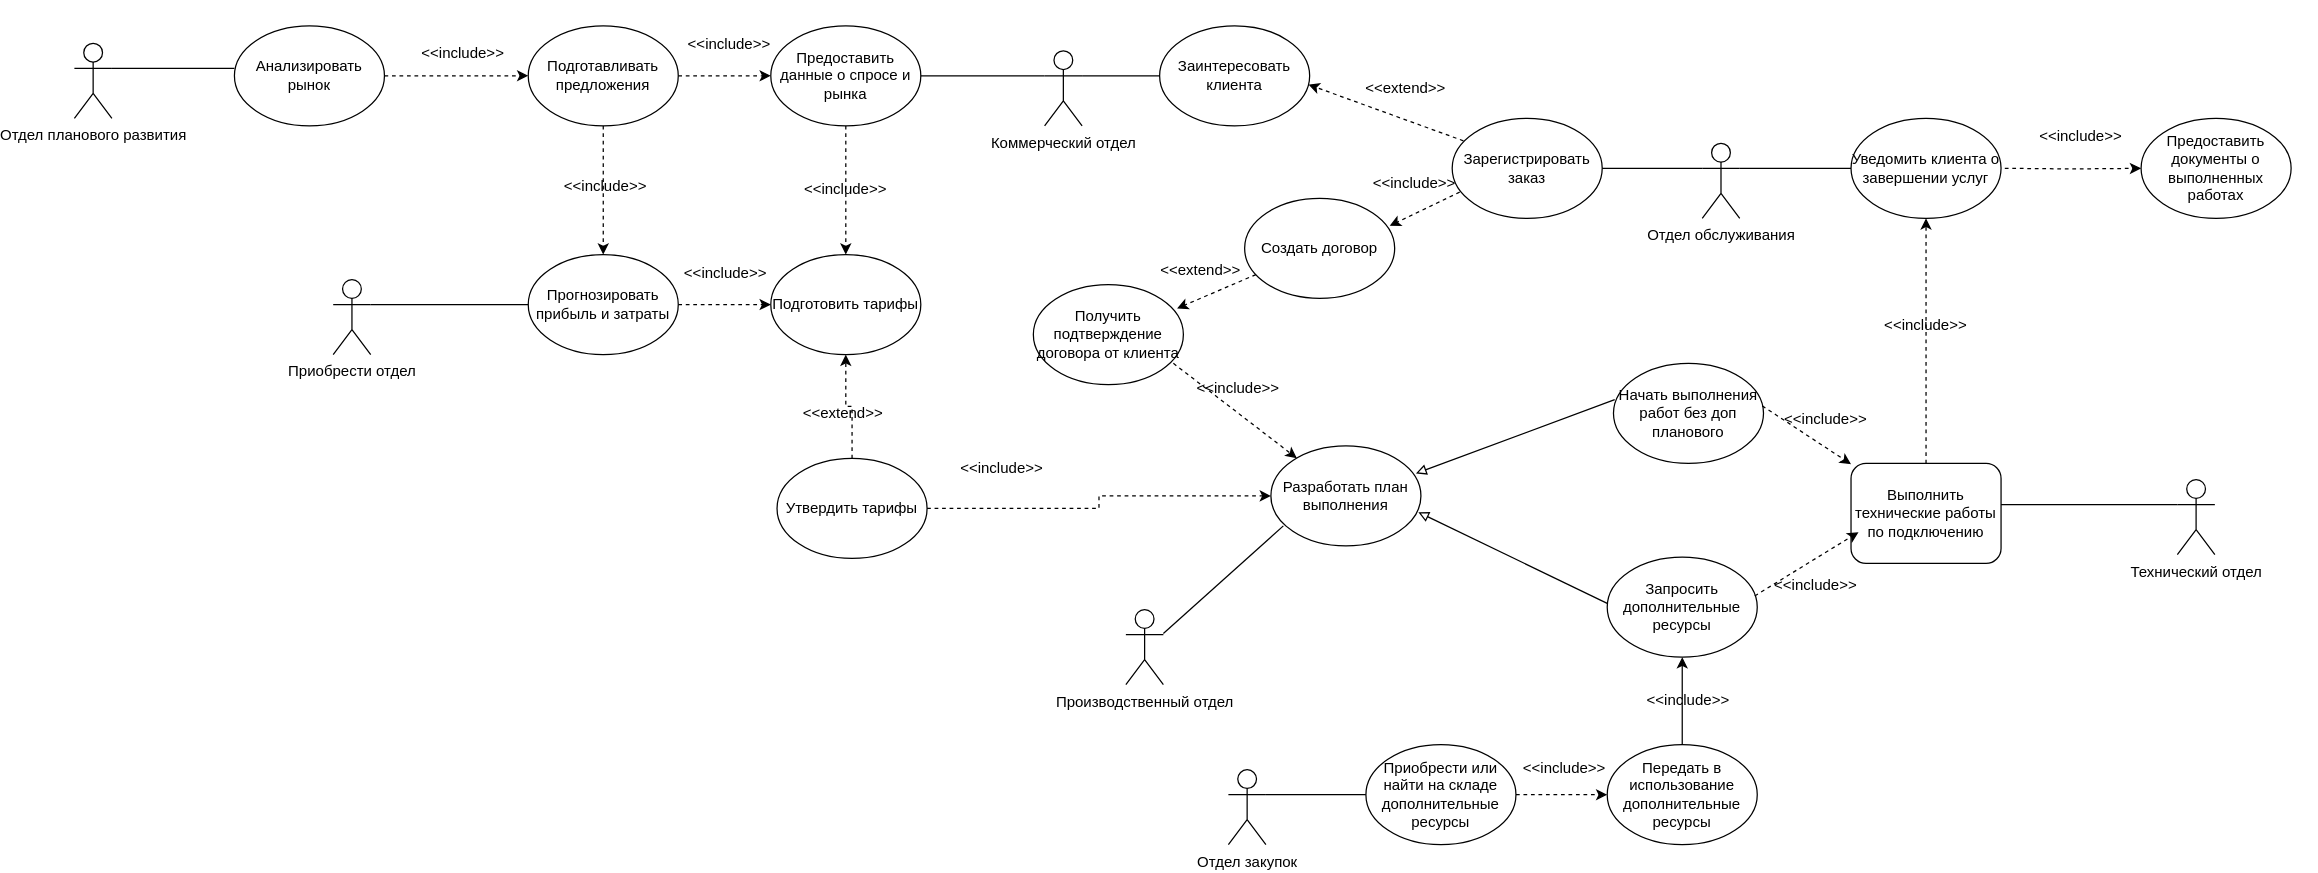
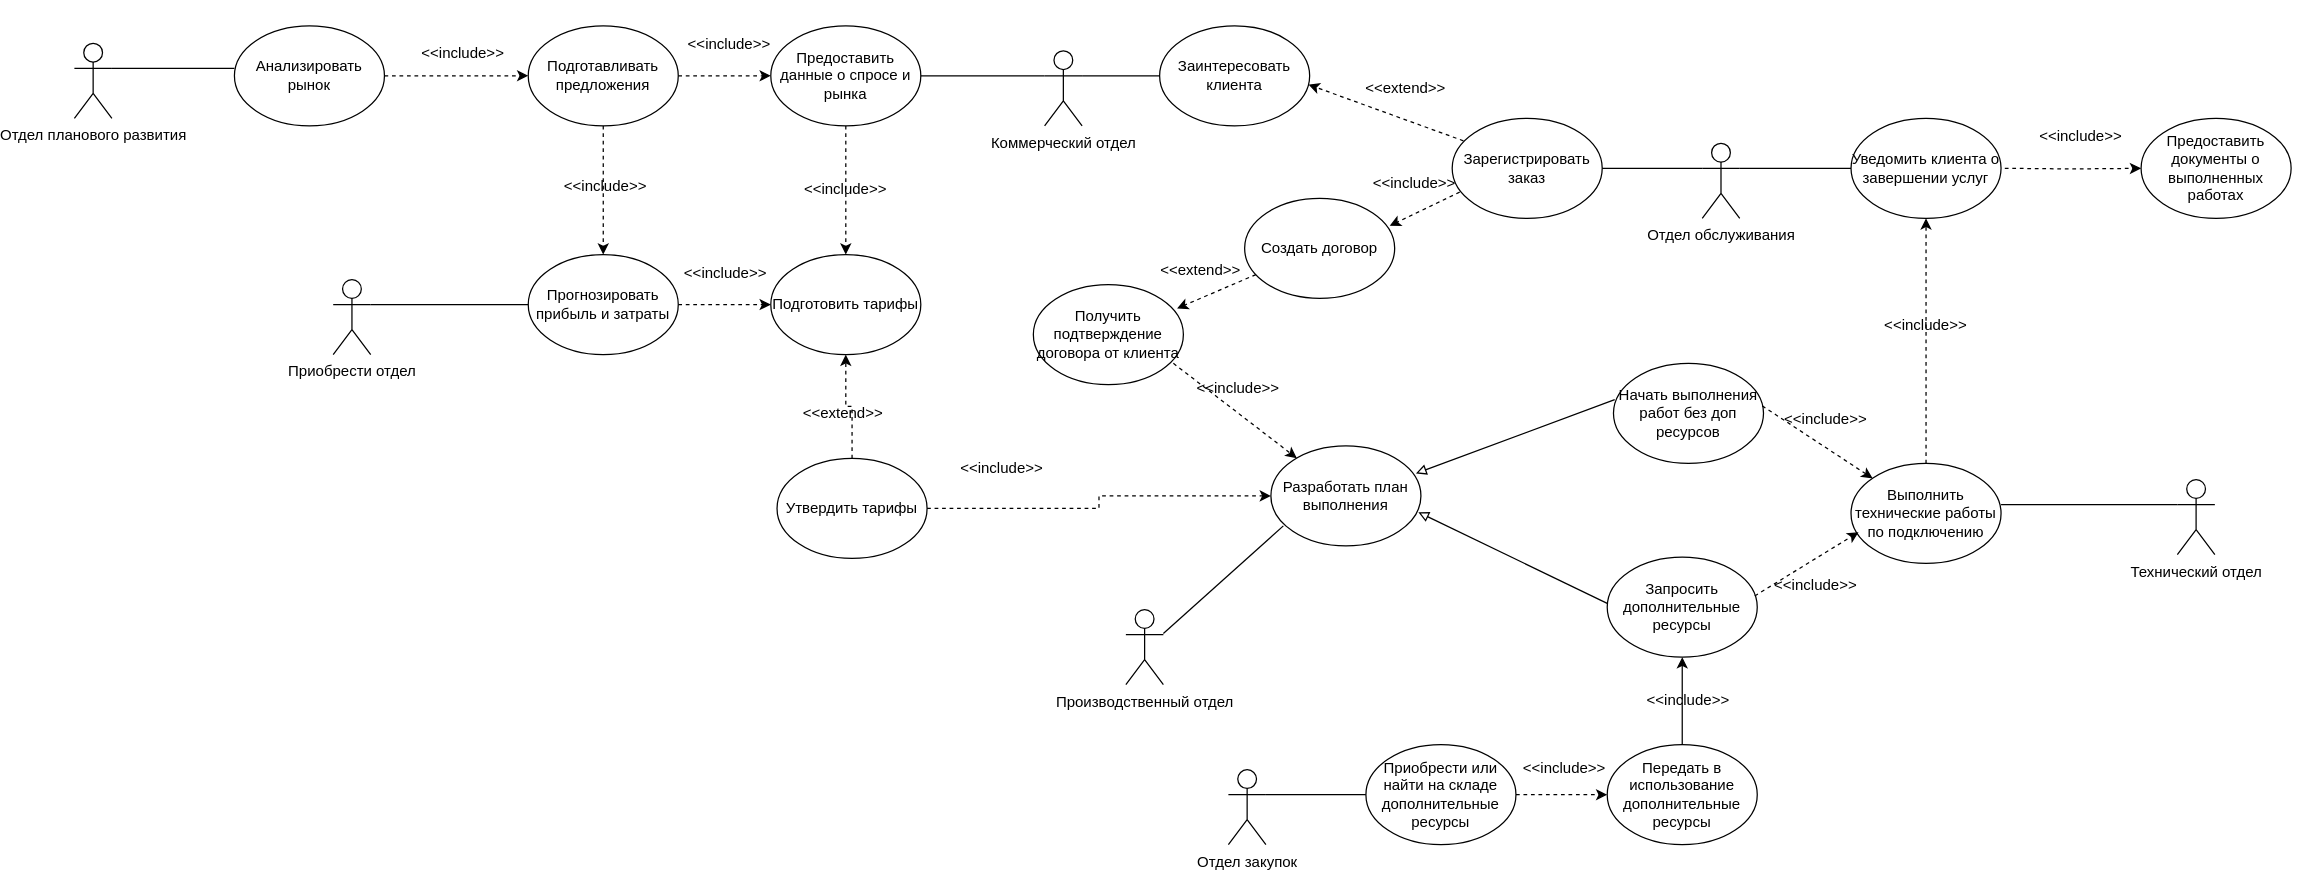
node "Начать выполнения работ без доп планового": label "Начать выполнения работ без доп планового" -> "Начать выполнения работ без доп ресурсов"
node "Выполнить технические работы по подключению": shape rounded rectangle -> ellipse
